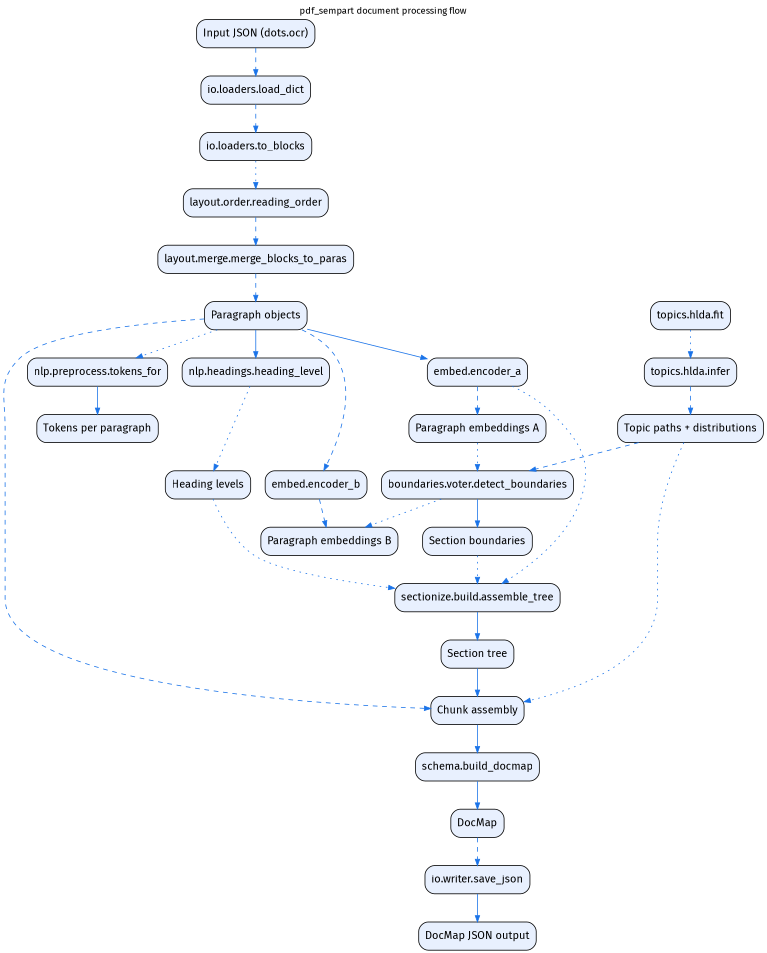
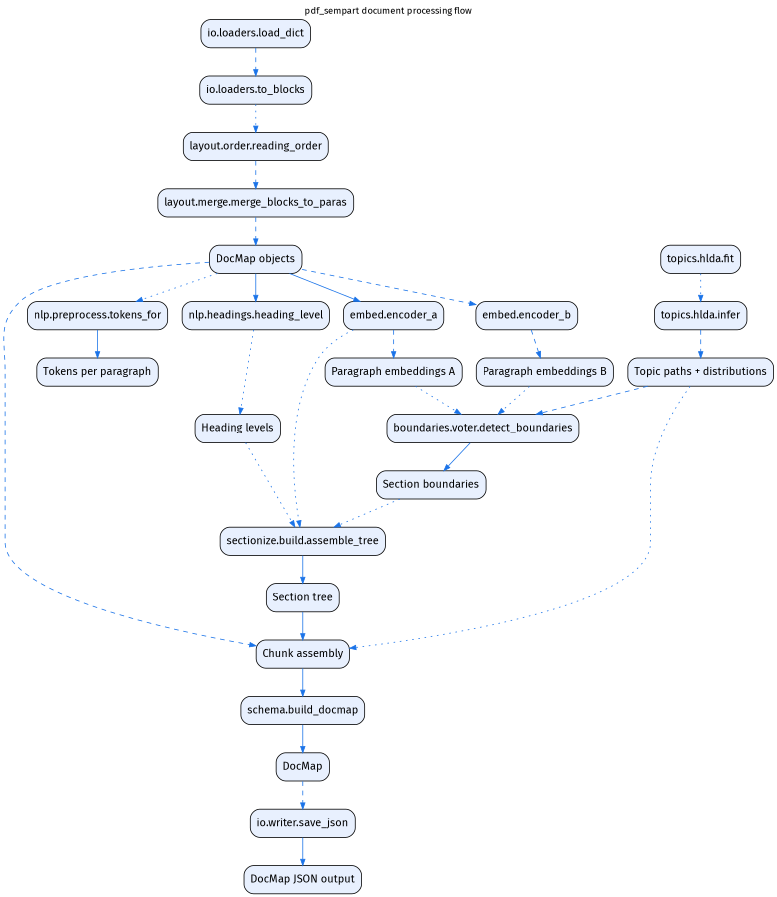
node "Input JSON (dots.ocr)": removed
node "Paragraph objects": label "Paragraph objects" -> "DocMap objects"
edge "boundaries.voter.detect_boundaries" -> "Paragraph embeddings B": reversed
